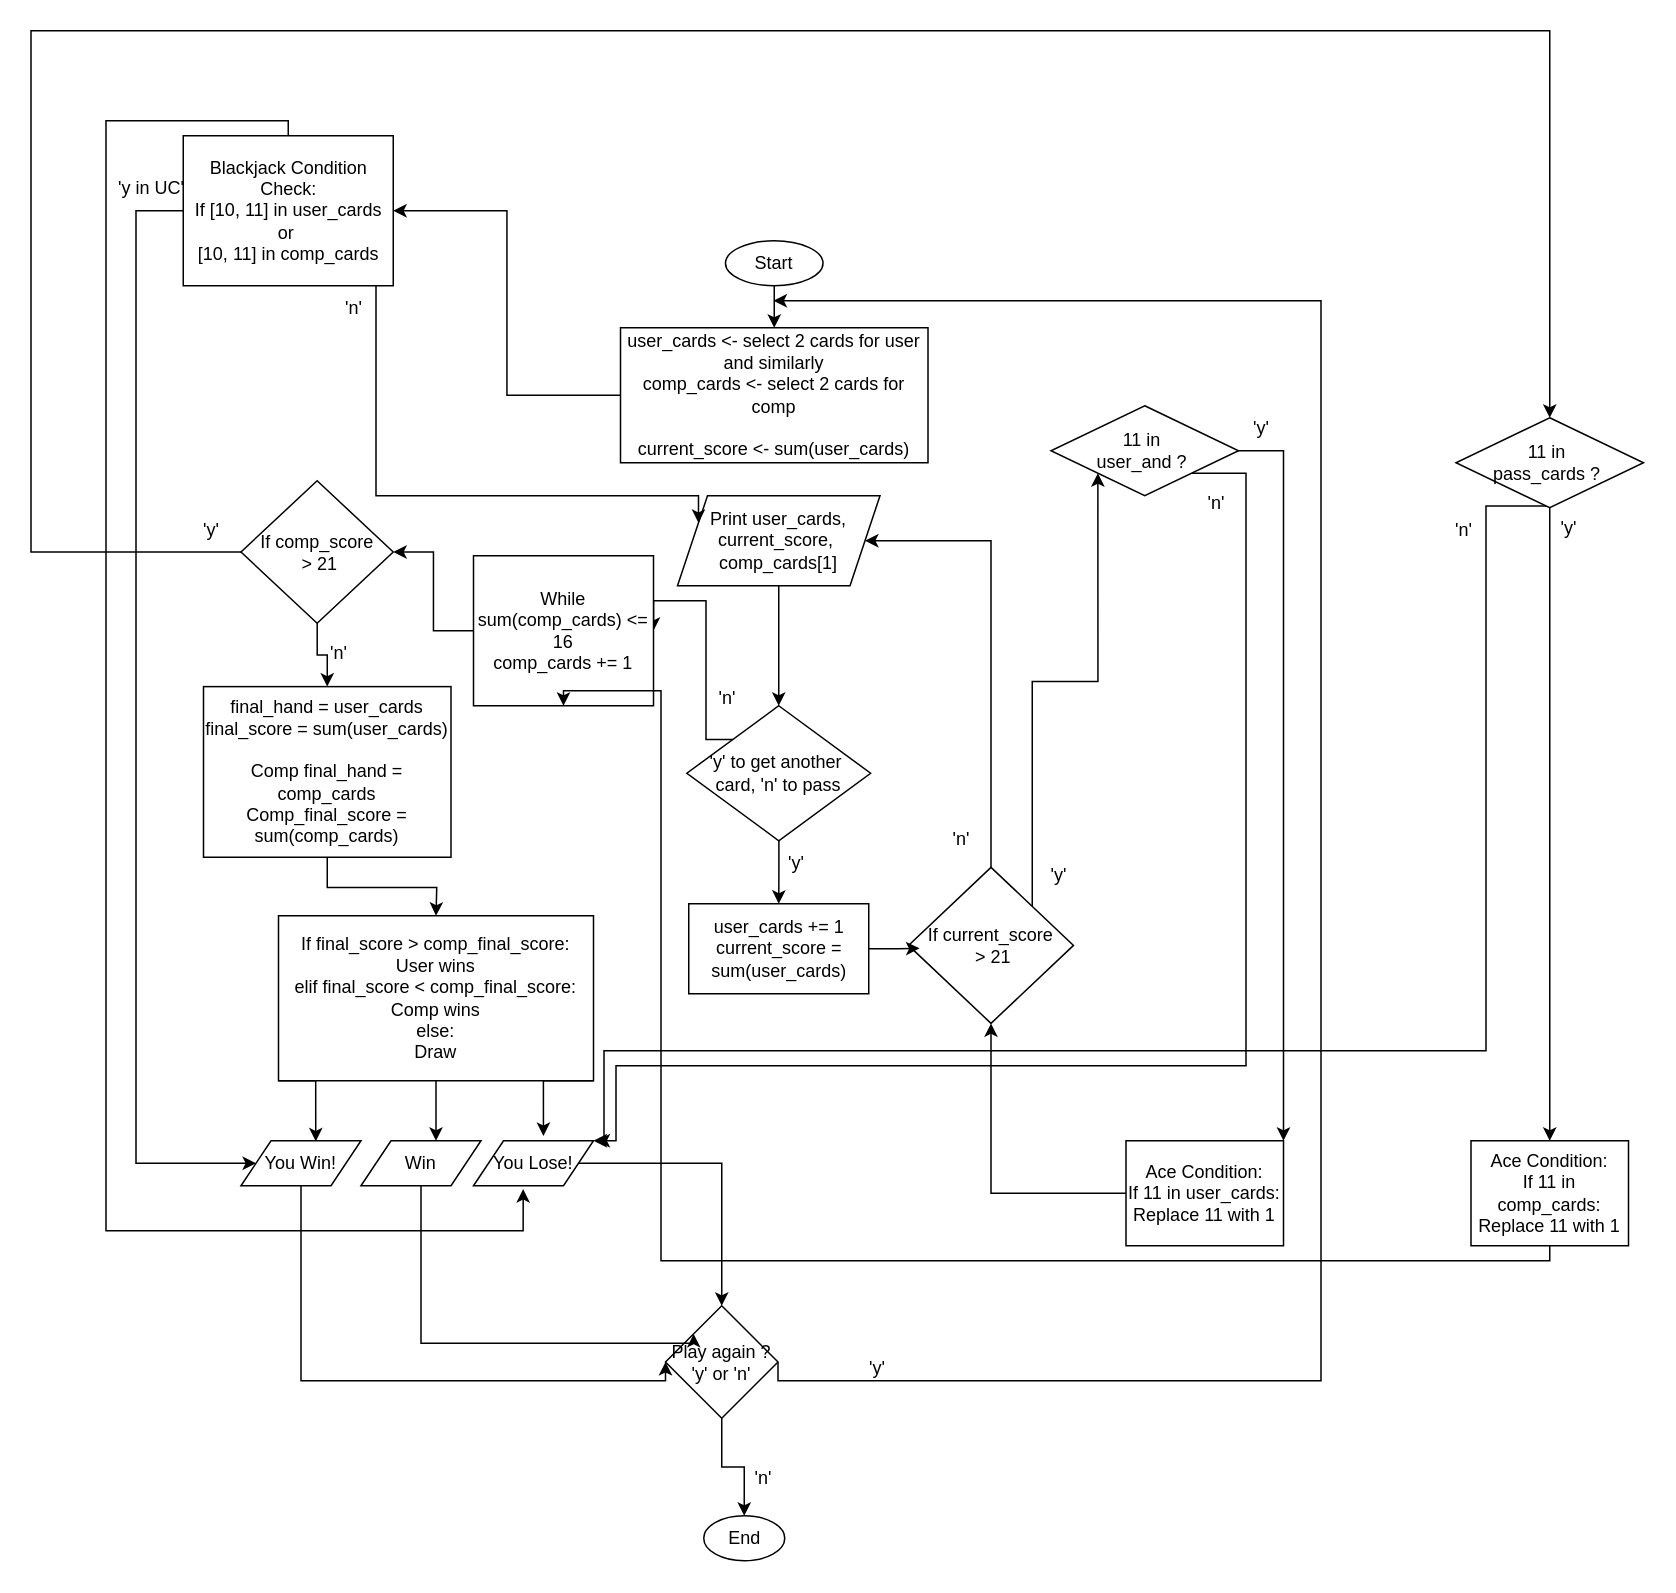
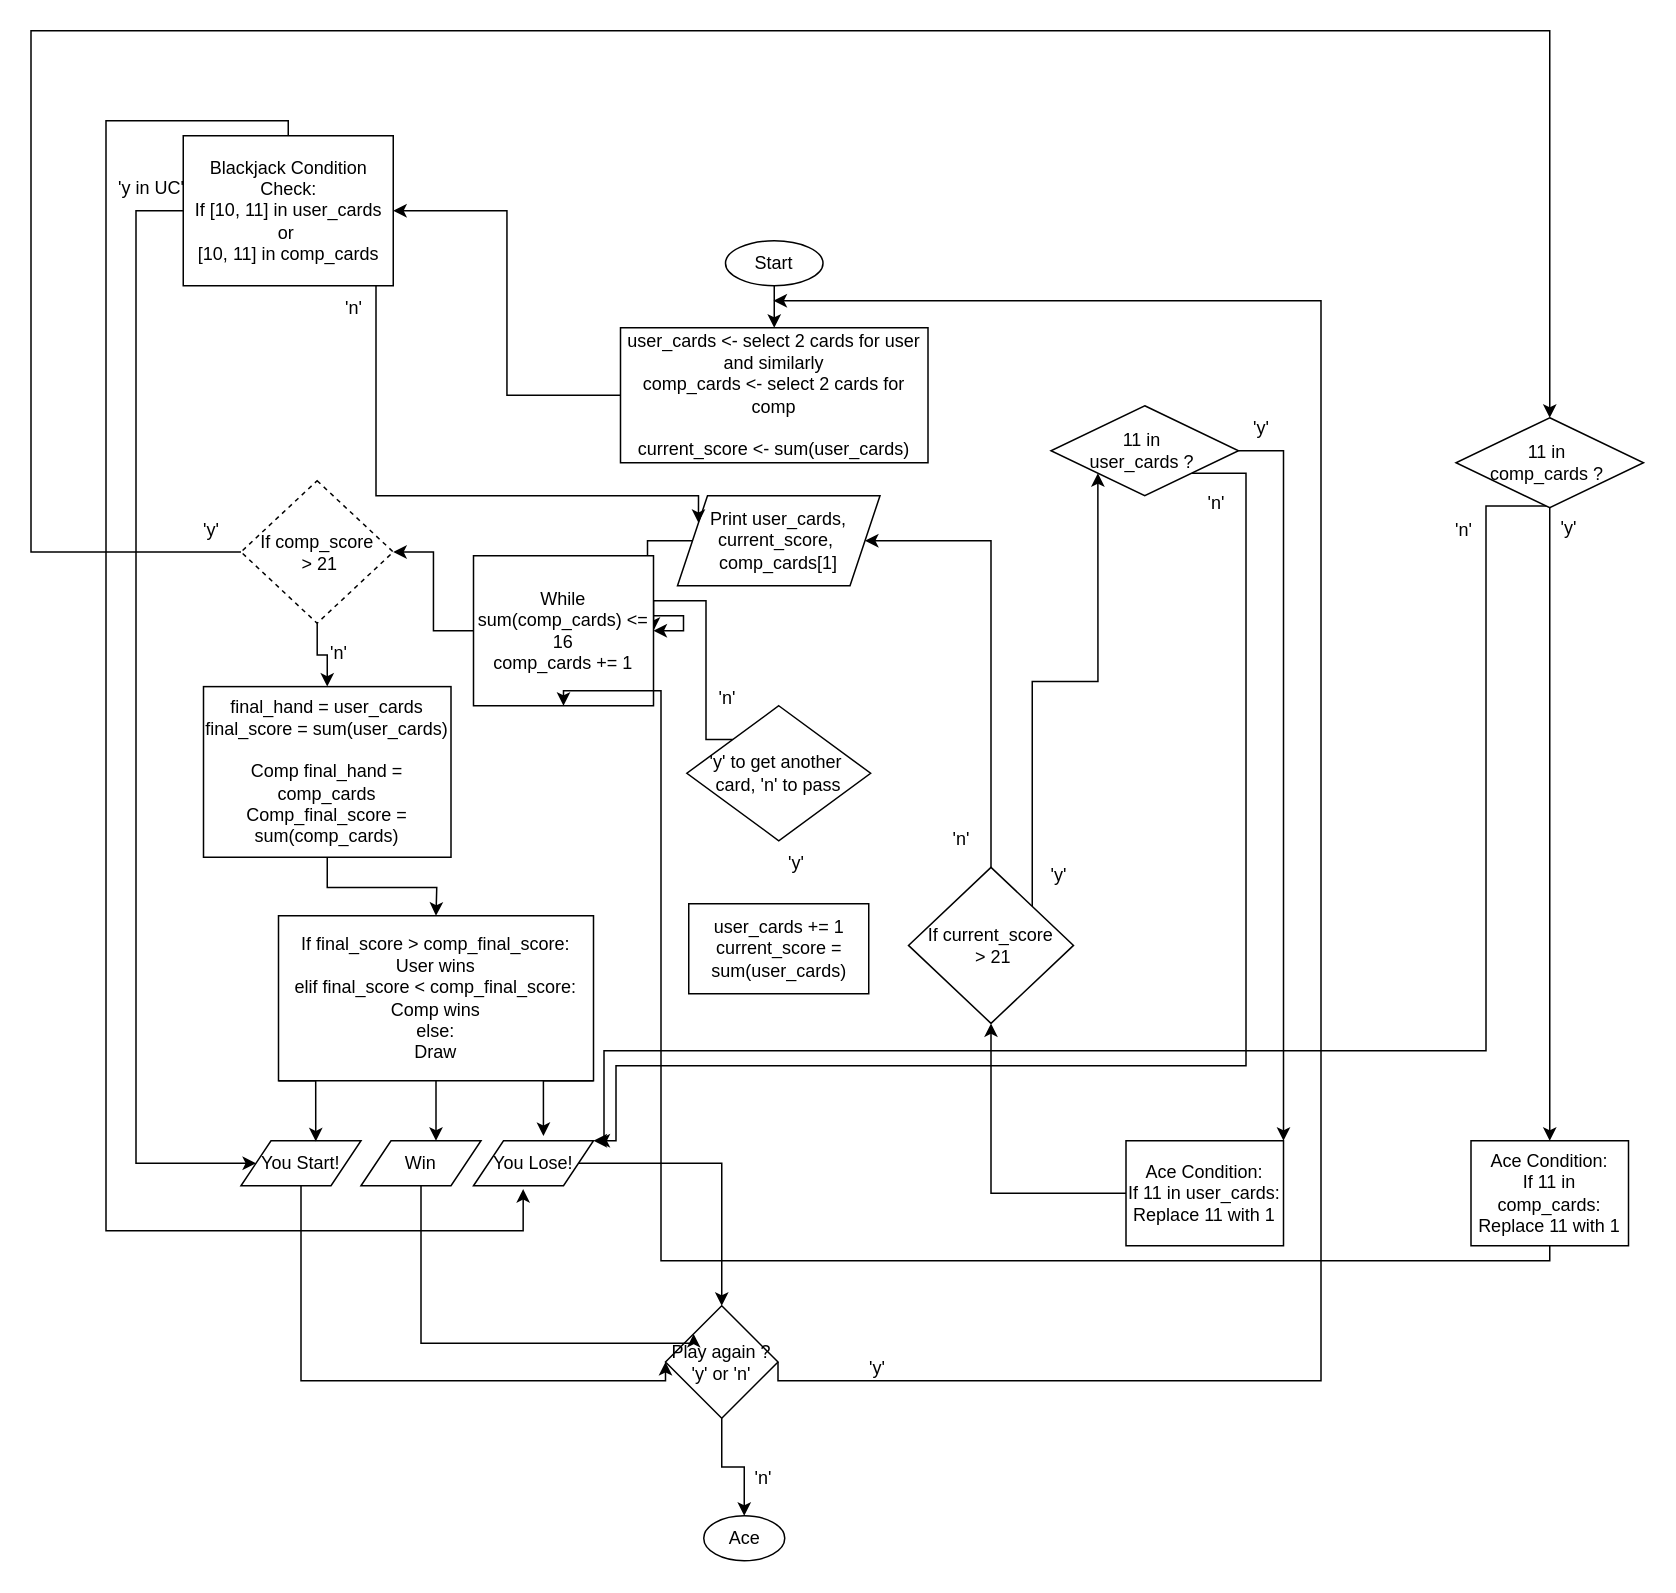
node "11 in user_and ?": label "11 in user_and ?" -> "11 in user_cards ?"
node "11 in pass_cards ?": label "11 in pass_cards ?" -> "11 in comp_cards ?"
node "If comp_score > 21": style solid -> dashed
edge "Print user_cards, current_score, comp_cards[1]" -> "'y' to get another card, 'n' to pass": now "Print user_cards, current_score, comp_cards[1]" -> "While sum(comp_cards) <= 16 comp_cards += 1"
edge "'y' to get another card, 'n' to pass" -> "user_cards += 1 current_score = sum(user_cards)": removed
edge "user_cards += 1 current_score = sum(user_cards)" -> "If current_score > 21": removed
node "You Win!": label "You Win!" -> "You Start!"
node "End": label "End" -> "Ace"
